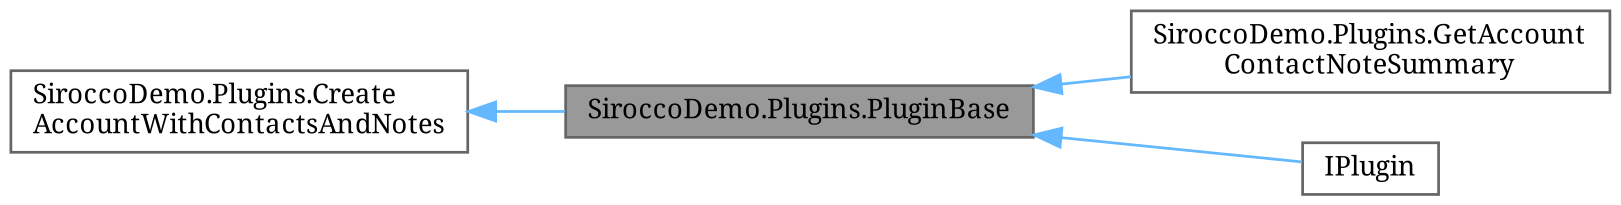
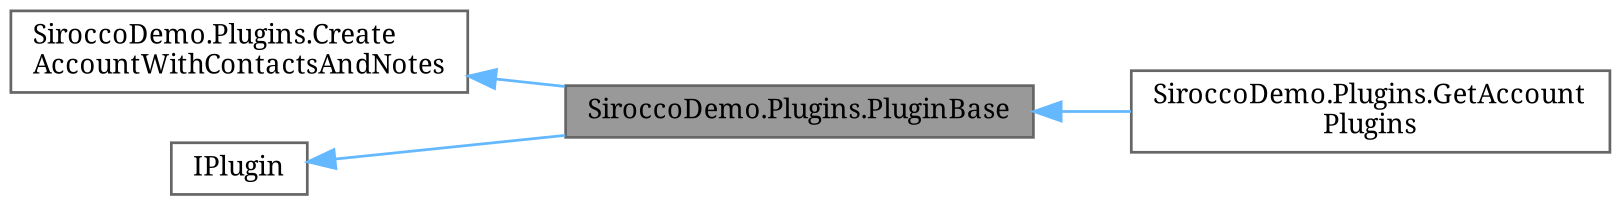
node "SiroccoDemo.Plugins.GetAccount ContactNoteSummary": label "SiroccoDemo.Plugins.GetAccount ContactNoteSummary" -> "SiroccoDemo.Plugins.GetAccount Plugins"
edge "IPlugin" -> "SiroccoDemo.Plugins.PluginBase": reversed
